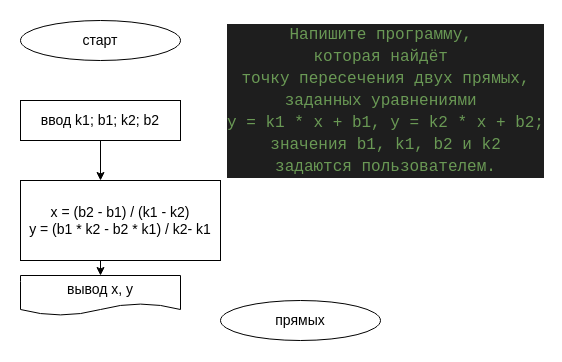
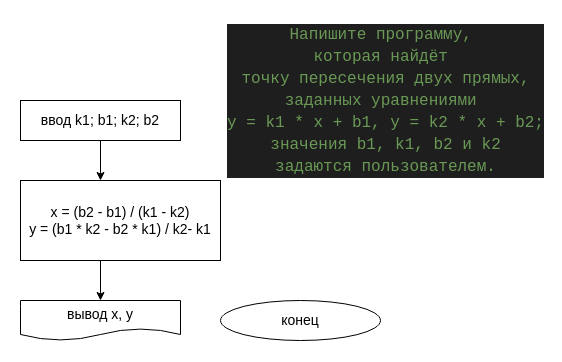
node "старт": removed
node "вывод x, y": moved (101, 296) -> (101, 321)
node "прямых": label "прямых" -> "конец"
